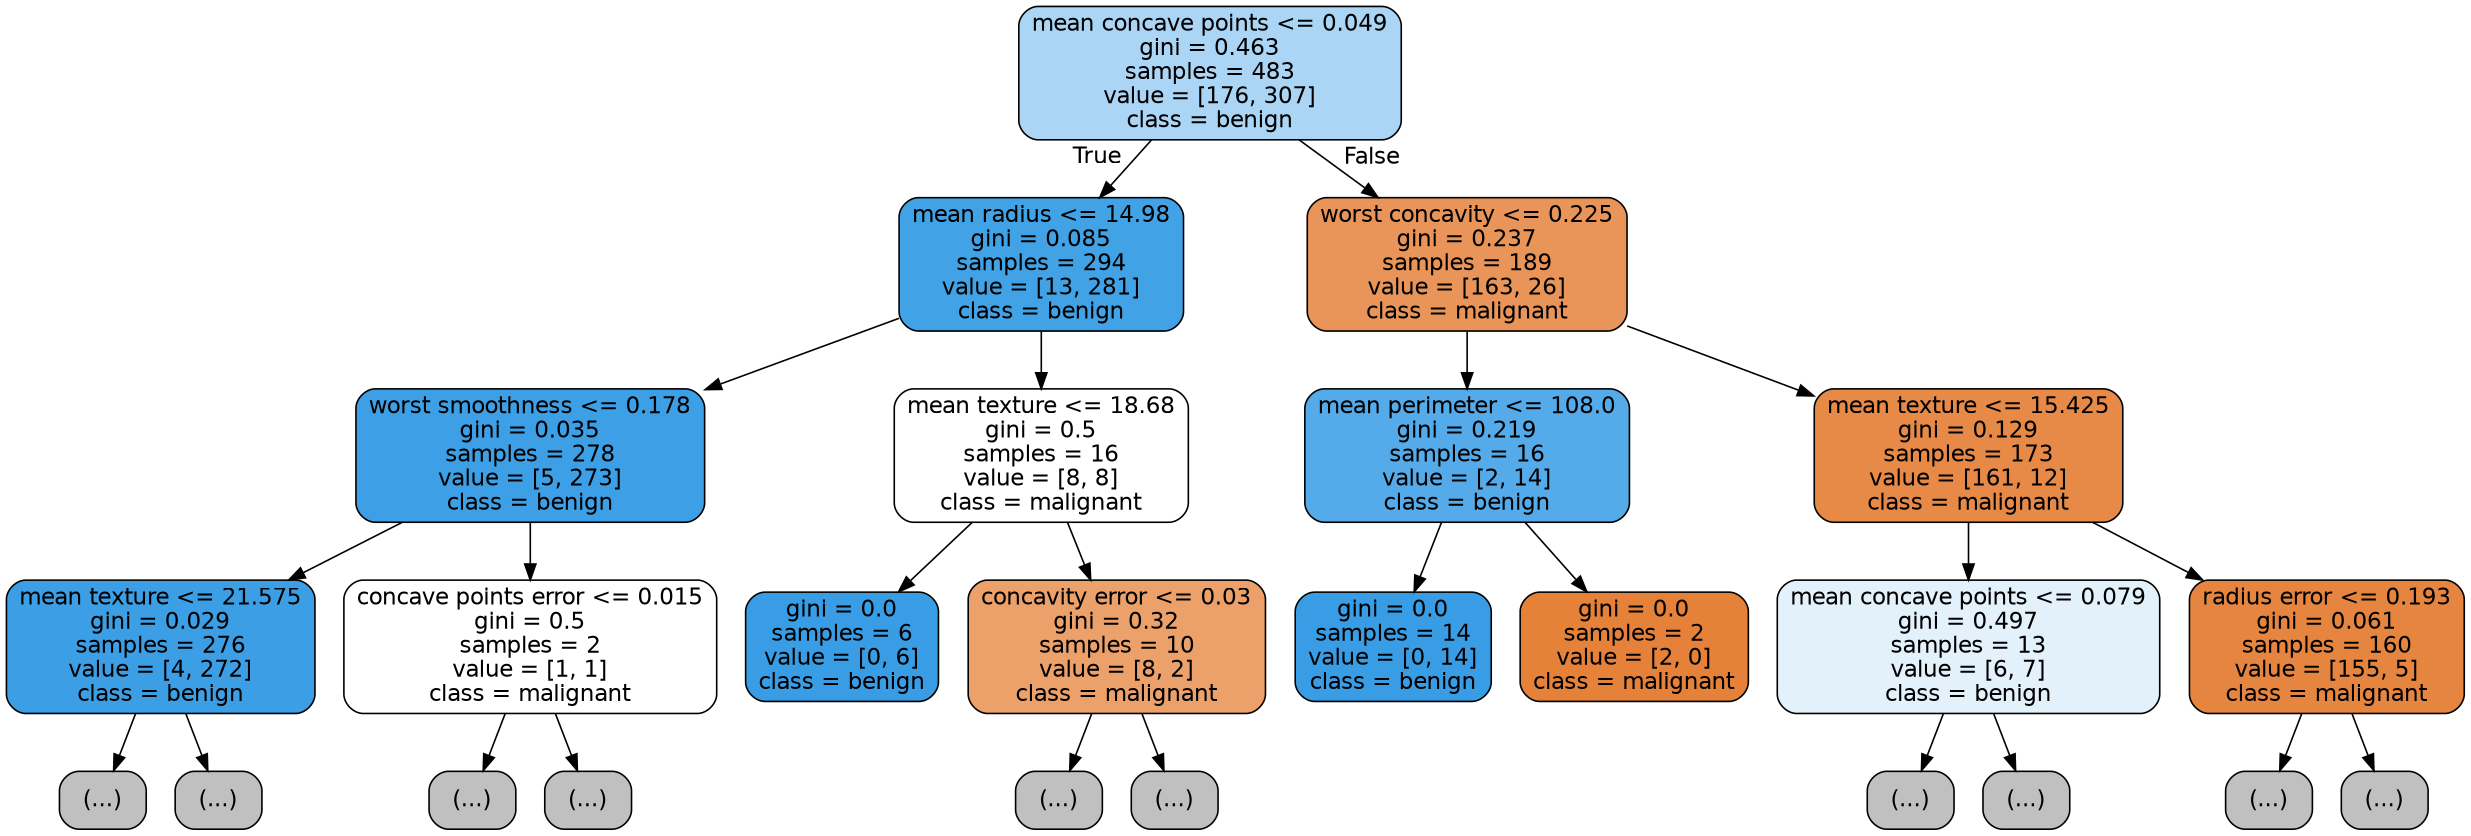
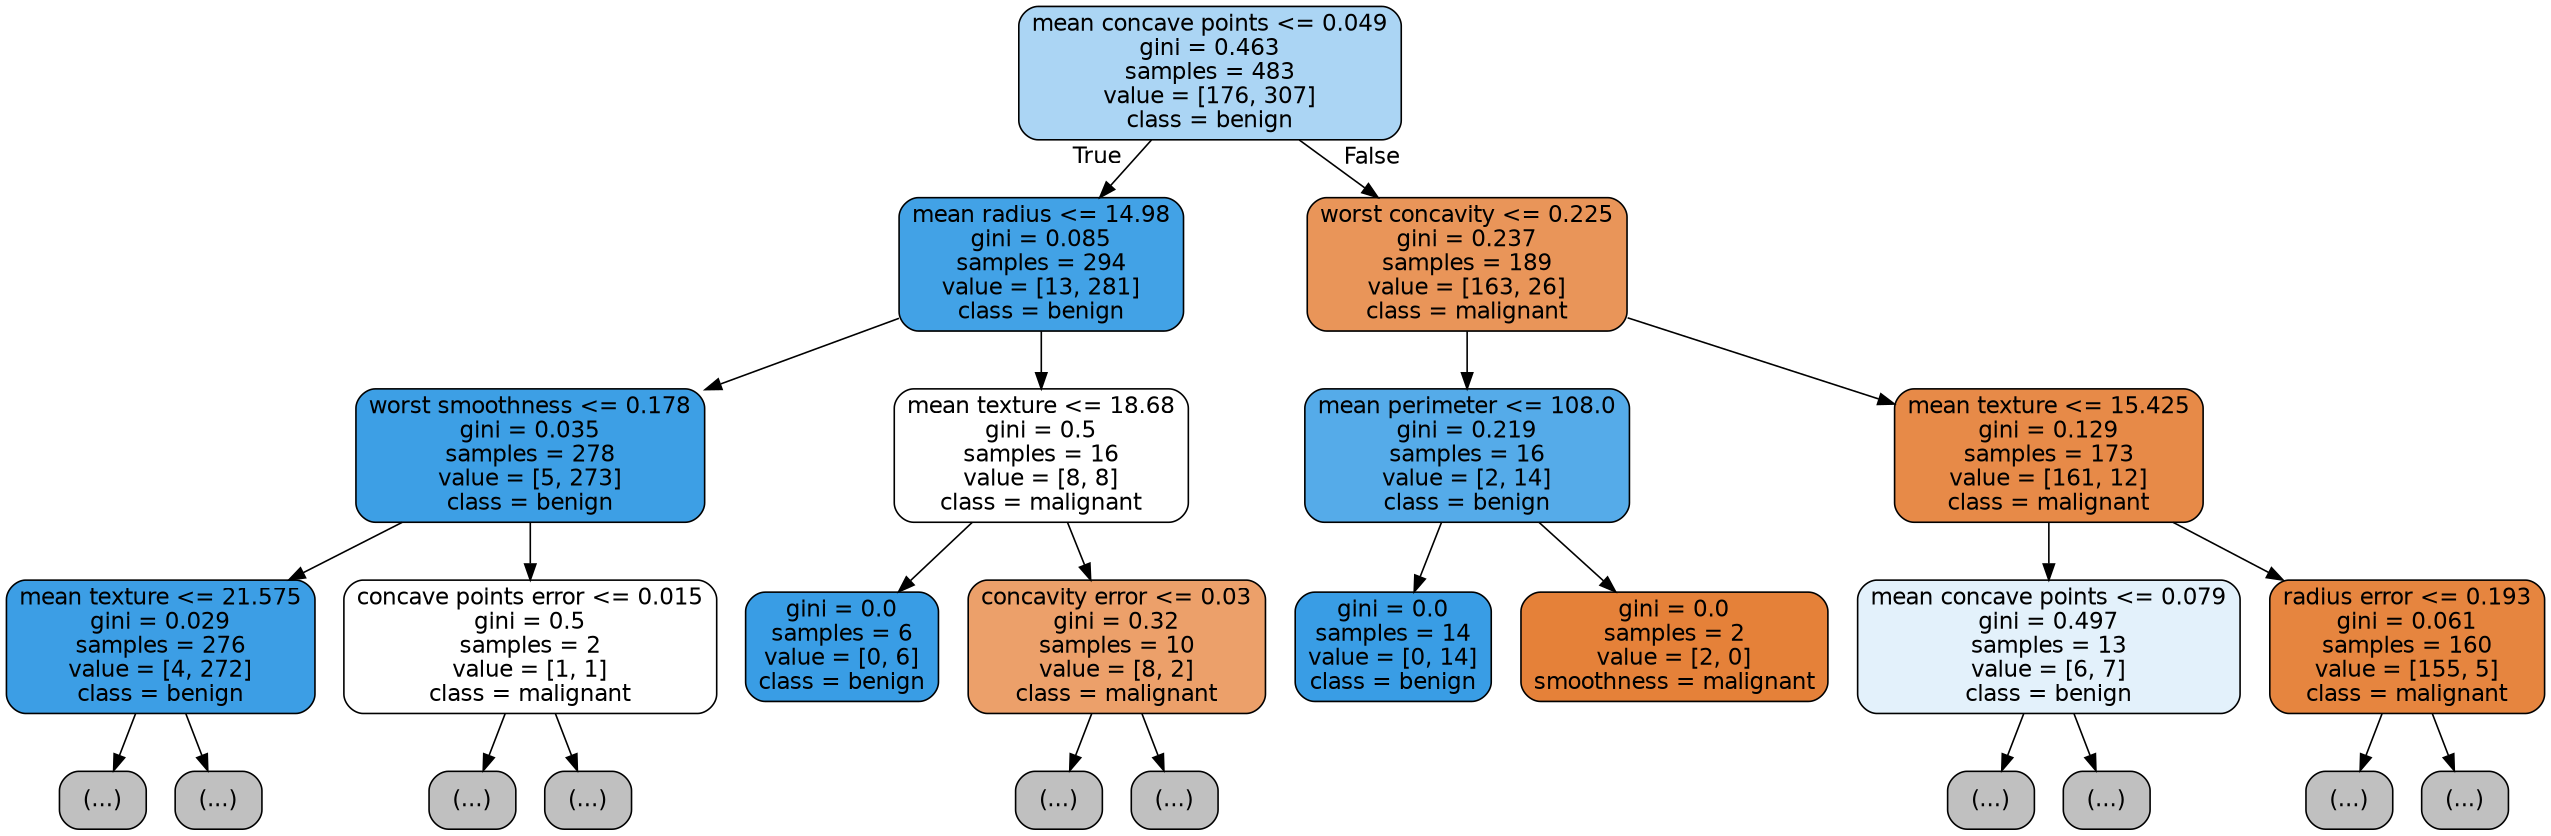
node "gini = 0.0 samples = 2 value = [2, 0] class = malignant": label "gini = 0.0 samples = 2 value = [2, 0] class = malignant" -> "gini = 0.0 samples = 2 value = [2, 0] smoothness = malignant"
